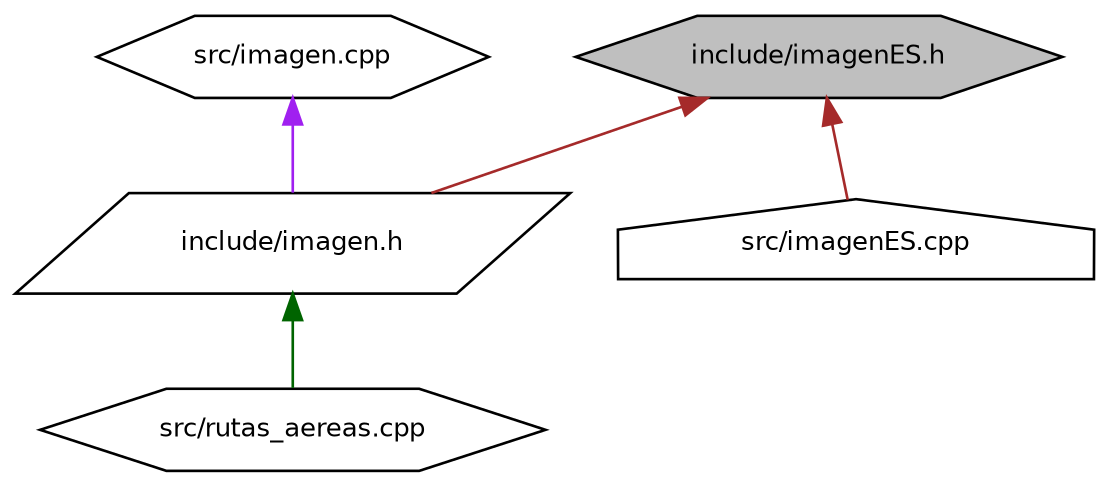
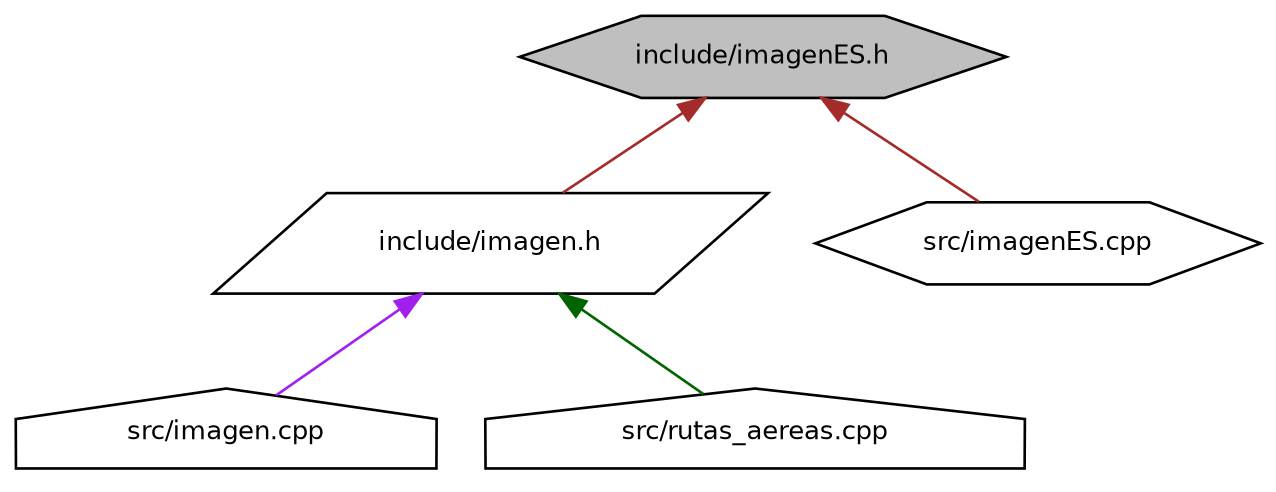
node "src/imagen.cpp": shape hexagon -> house
edge "include/imagen.h" -> "src/imagen.cpp": reversed
node "src/imagenES.cpp": shape house -> hexagon
node "src/rutas_aereas.cpp": shape hexagon -> house
